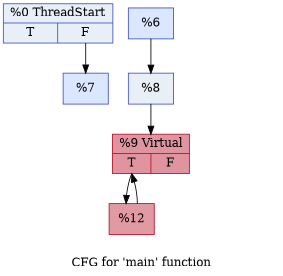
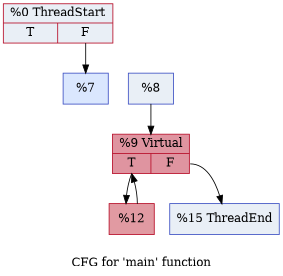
node "%0 ThreadStart": color #3d50c3ff -> #b70d28ff
node "%6": removed
node "%15 ThreadEnd": added
